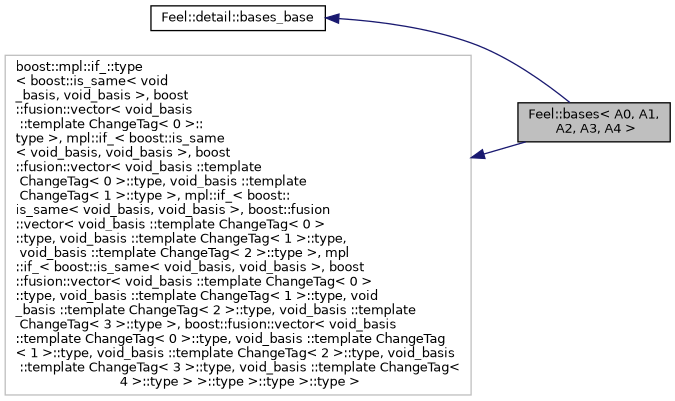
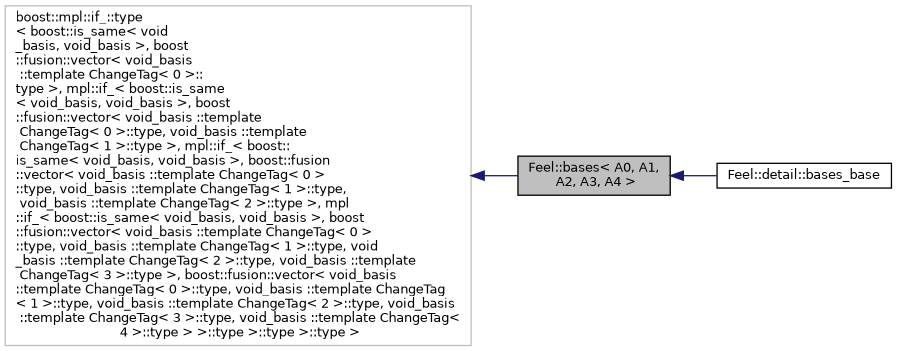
edge "Feel::bases< A0, A1, A2, A3, A4 >" -> "Feel::detail::bases_base": reversed
